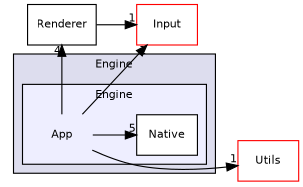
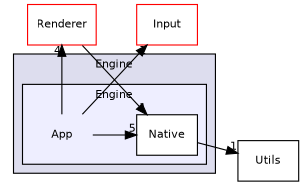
node "Renderer": color black -> red
edge "Renderer" -> "Input": now "Renderer" -> "Native"
node "Utils": color red -> black
edge "App" -> "Utils": now "Native" -> "Utils"
